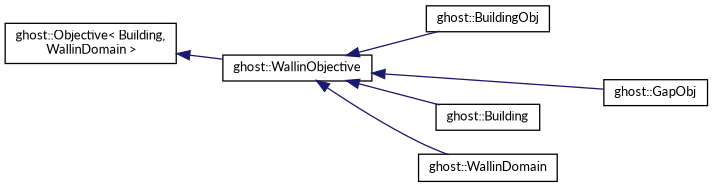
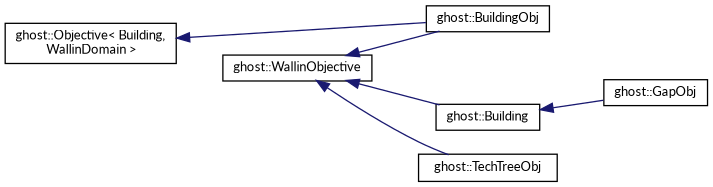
edge "ghost::WallinObjective" -> "ghost::Objective< Building, WallinDomain >": now "ghost::BuildingObj" -> "ghost::Objective< Building, WallinDomain >"
edge "ghost::GapObj" -> "ghost::WallinObjective": now "ghost::GapObj" -> "ghost::Building"
node "ghost::WallinDomain": label "ghost::WallinDomain" -> "ghost::TechTreeObj"
